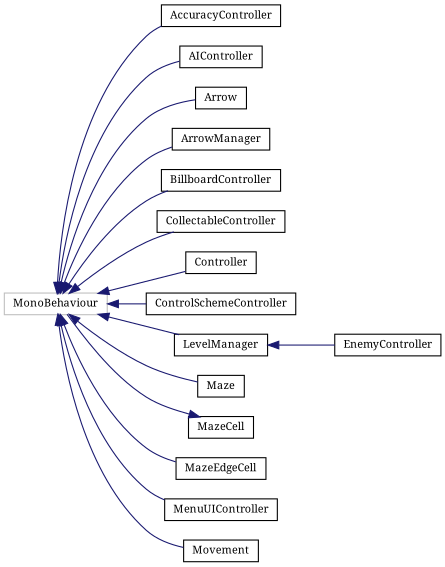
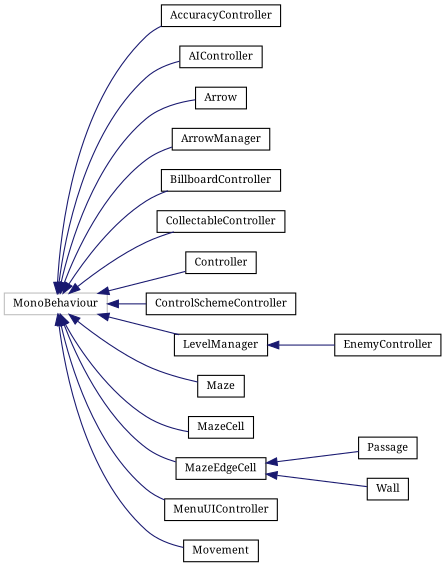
edge "MonoBehaviour" -> "MazeCell": reversed
node "Passage": added
node "Wall": added
